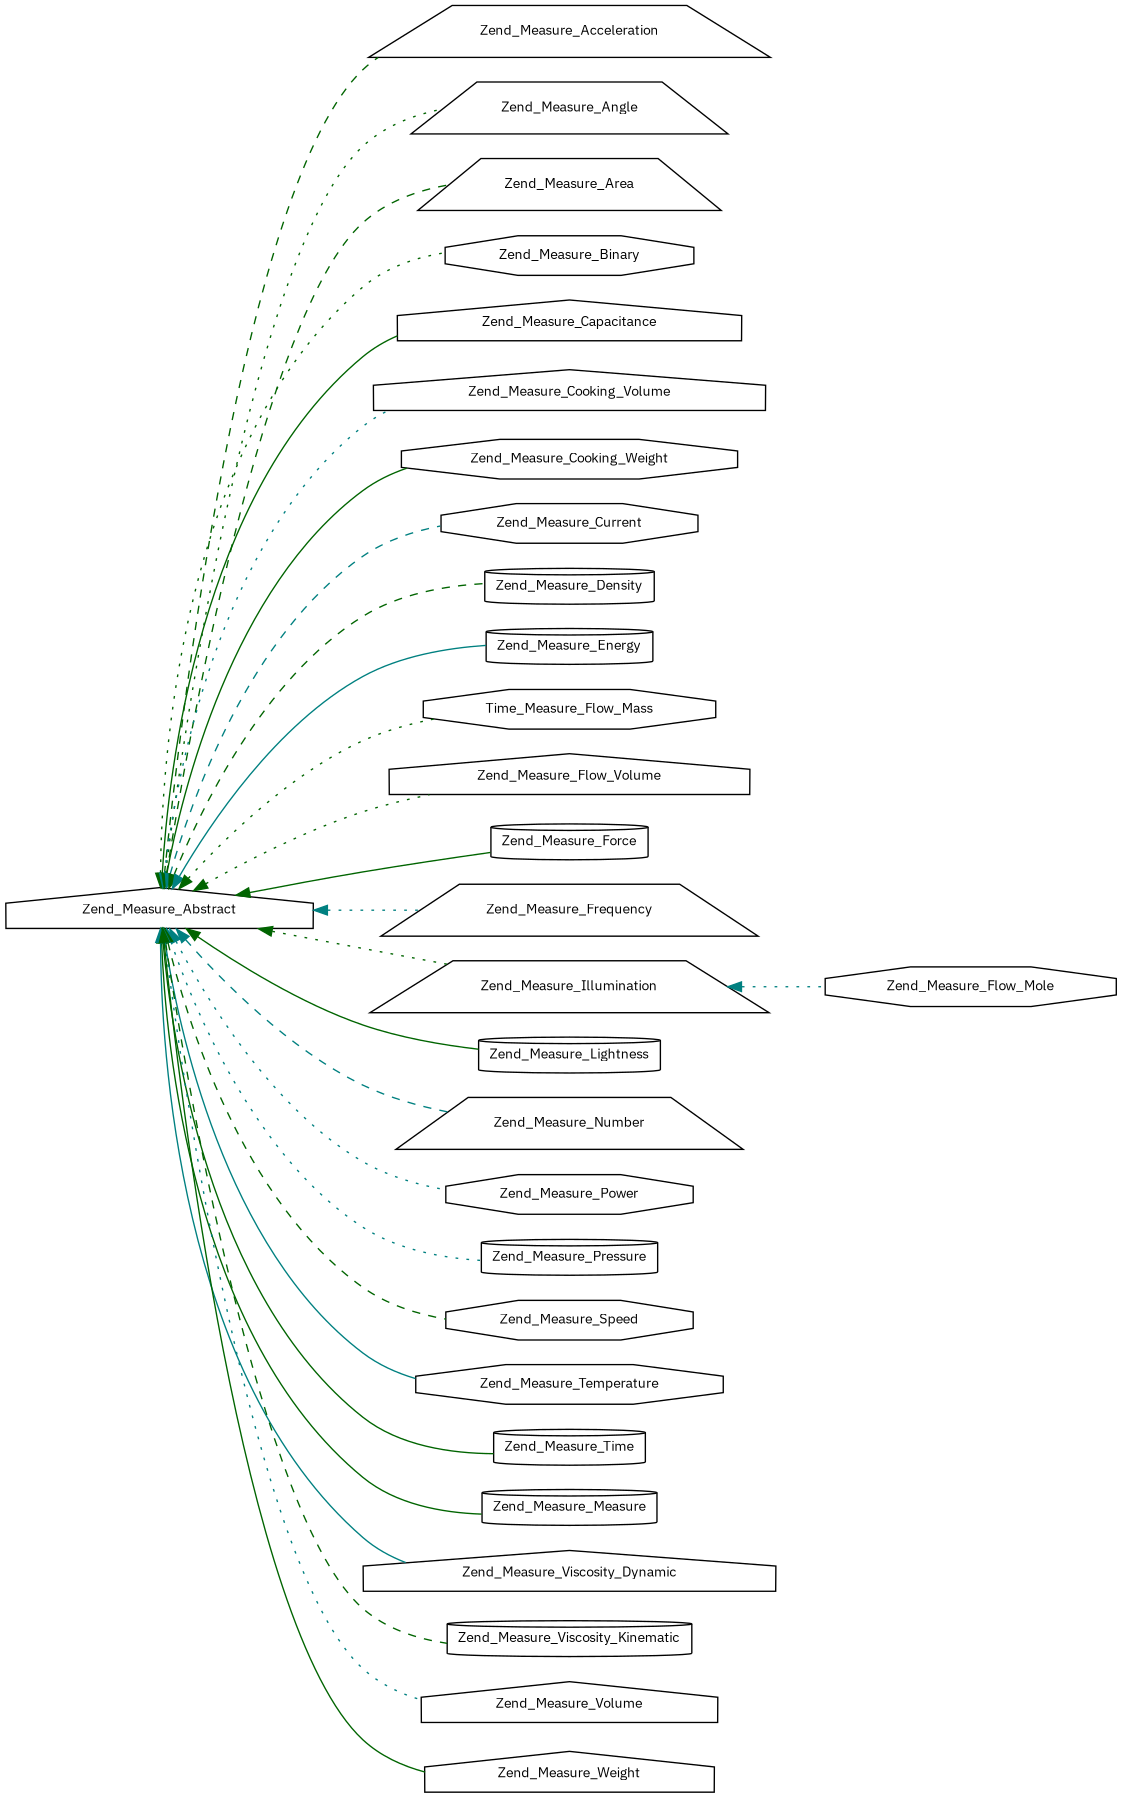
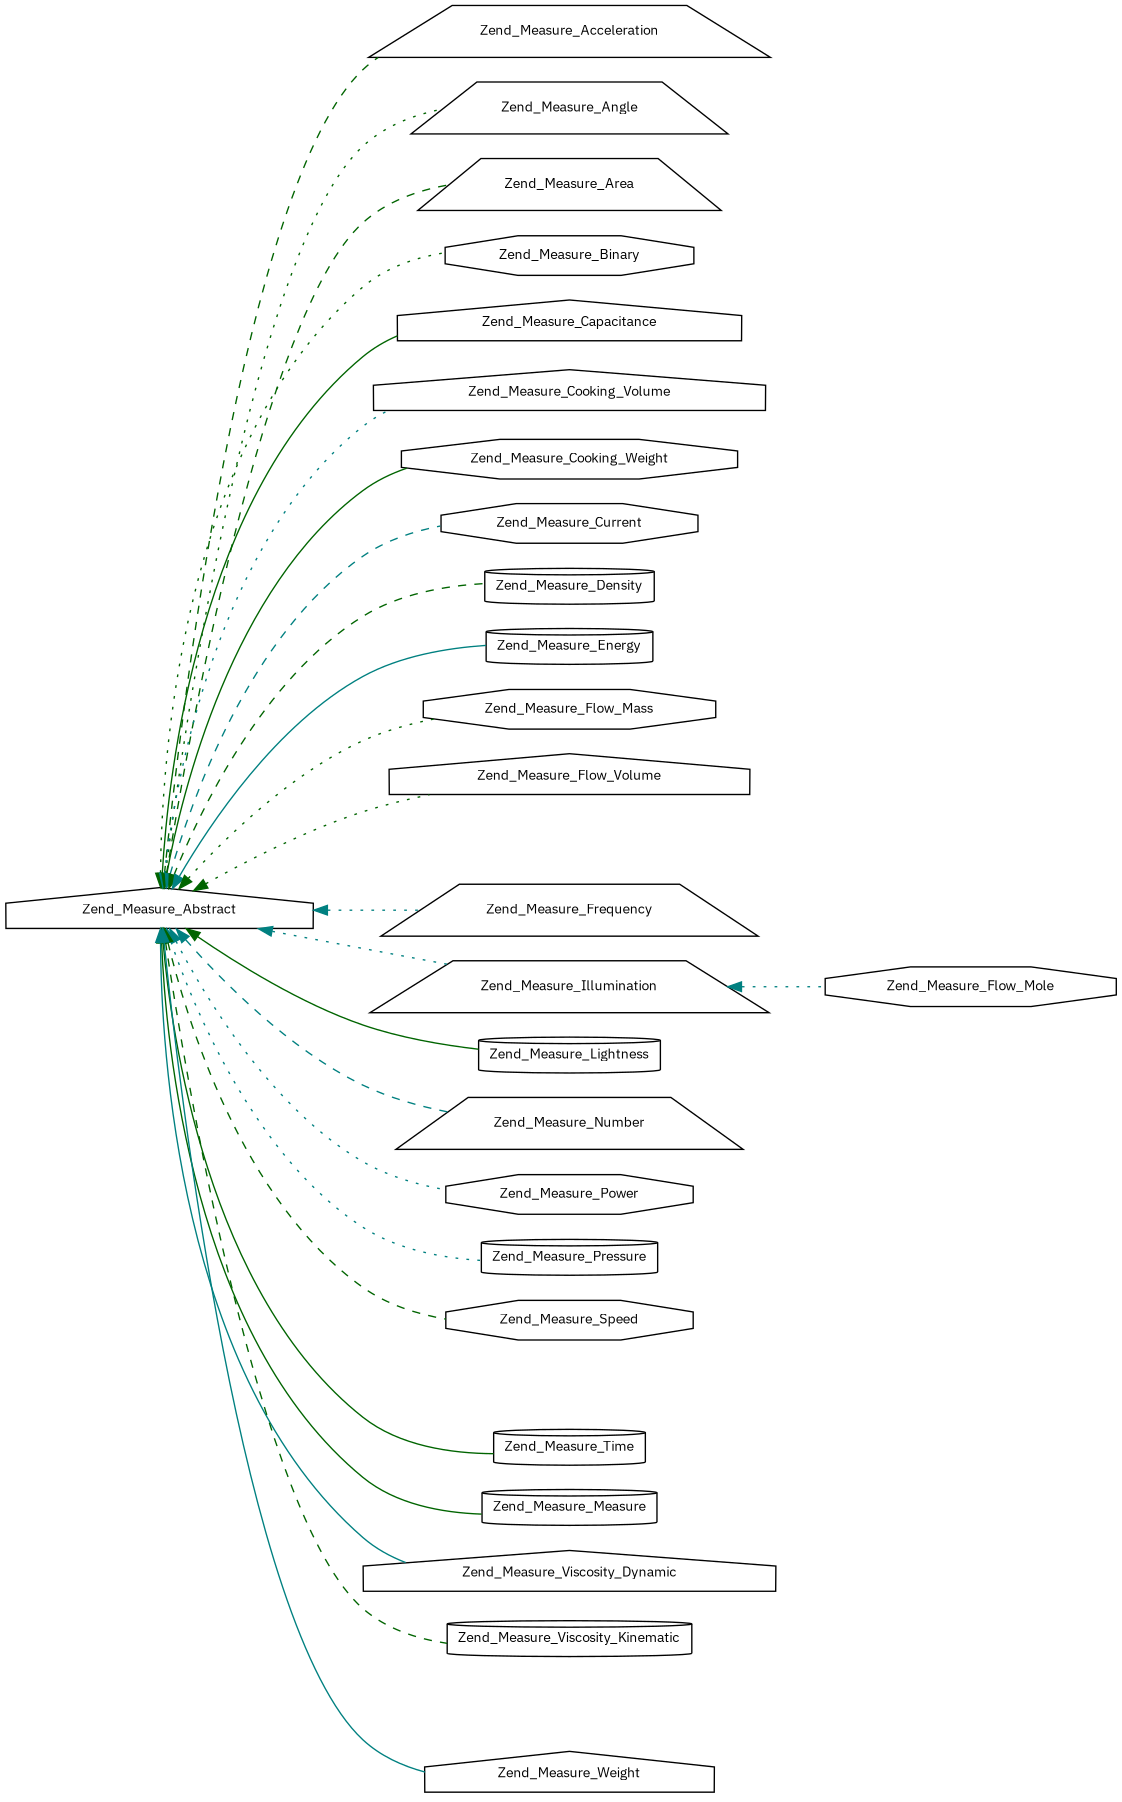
node "Time_Measure_Flow_Mass": label "Time_Measure_Flow_Mass" -> "Zend_Measure_Flow_Mass"
node "Zend_Measure_Force": removed
edge "Zend_Measure_Illumination" -> "Zend_Measure_Abstract": color darkgreen -> teal
node "Zend_Measure_Temperature": removed
edge "Zend_Measure_Weight" -> "Zend_Measure_Abstract": color darkgreen -> teal
node "Zend_Measure_Volume": removed
